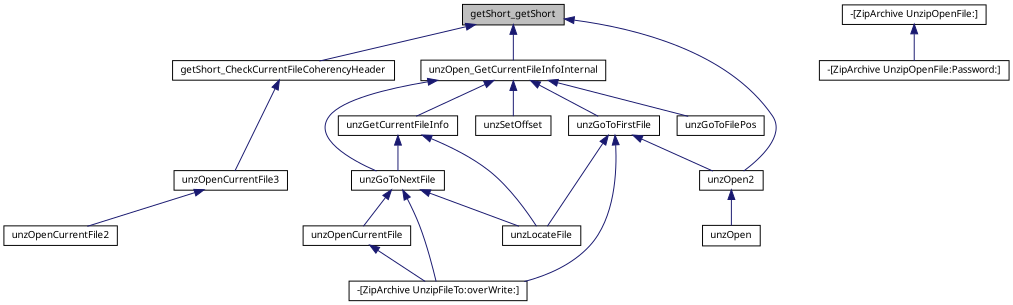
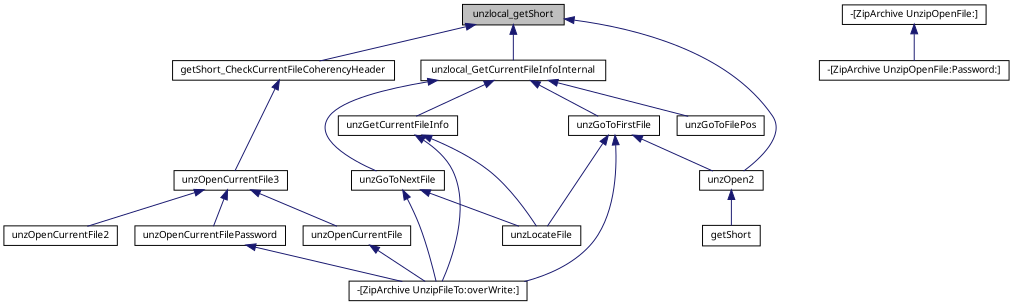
node "getShort_getShort": label "getShort_getShort" -> "unzlocal_getShort"
node "unzOpen_GetCurrentFileInfoInternal": label "unzOpen_GetCurrentFileInfoInternal" -> "unzlocal_GetCurrentFileInfoInternal"
node "unzSetOffset": removed
edge "unzGoToNextFile" -> "unzGetCurrentFileInfo": now "-[ZipArchive UnzipFileTo:overWrite:]" -> "unzGetCurrentFileInfo"
edge "unzOpenCurrentFile" -> "unzGoToNextFile": now "unzOpenCurrentFile" -> "unzOpenCurrentFile3"
node "unzOpenCurrentFilePassword": added
node "unzOpen": label "unzOpen" -> "getShort"
